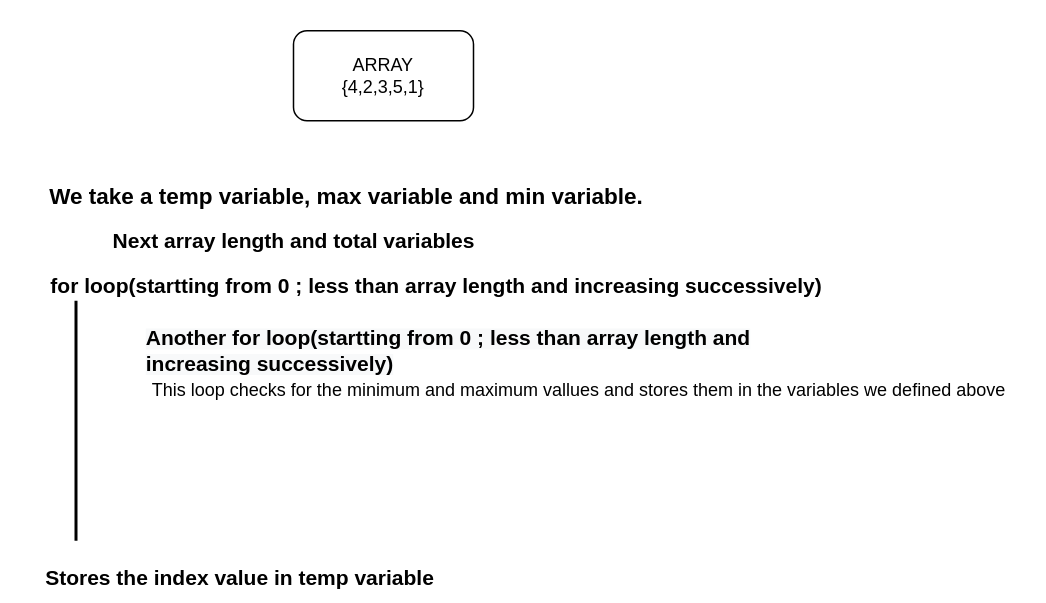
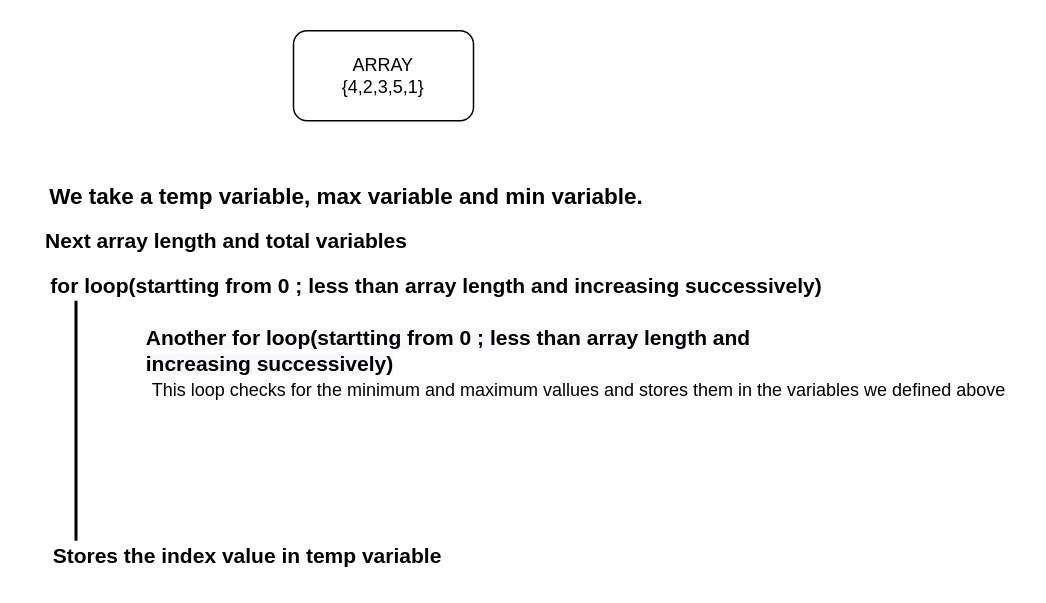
node "Next array length and total variables": moved (293, 241) -> (226, 241)
node "Stores the index value in temp variable": moved (239, 578) -> (247, 556)
